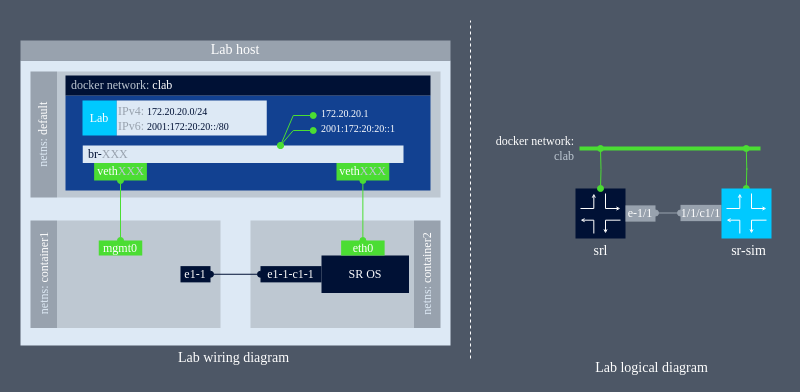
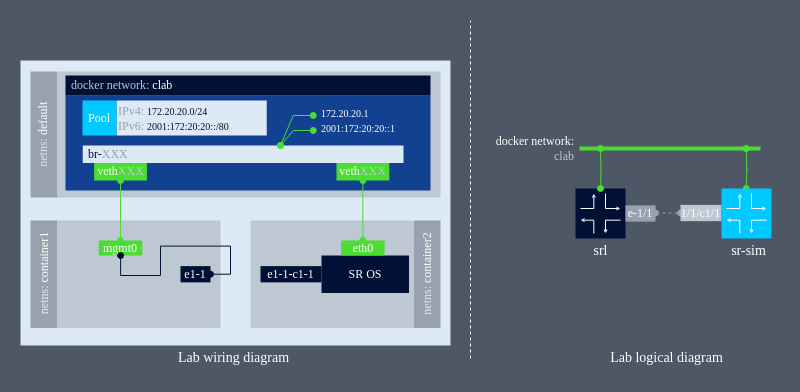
node "Lab host": removed
node "Lab": label "Lab" -> "Pool"
edge "1/1/c1/1" -- "e-1/1": style solid -> dashed
node "1/1/c1/1": fillcolor #98a2ae -> #bec8d2
edge "e1-1" -- "e1-1-c1-1": now "e1-1" -- "mgmt0"
node "Lab logical diagram": moved (652, 368) -> (667, 358)
